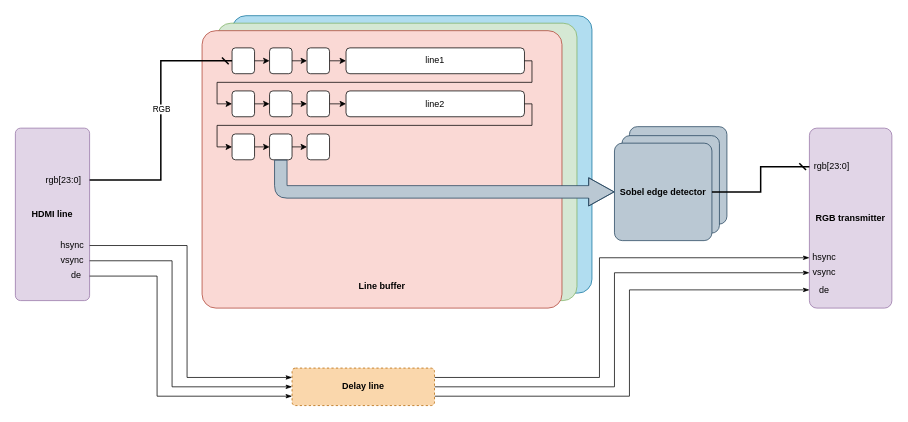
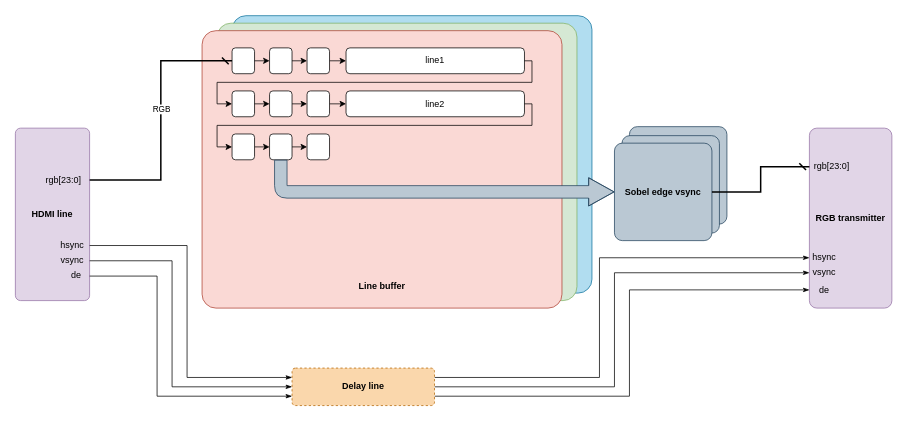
node "Sobel edge detector": label "Sobel edge detector" -> "Sobel edge vsync"
